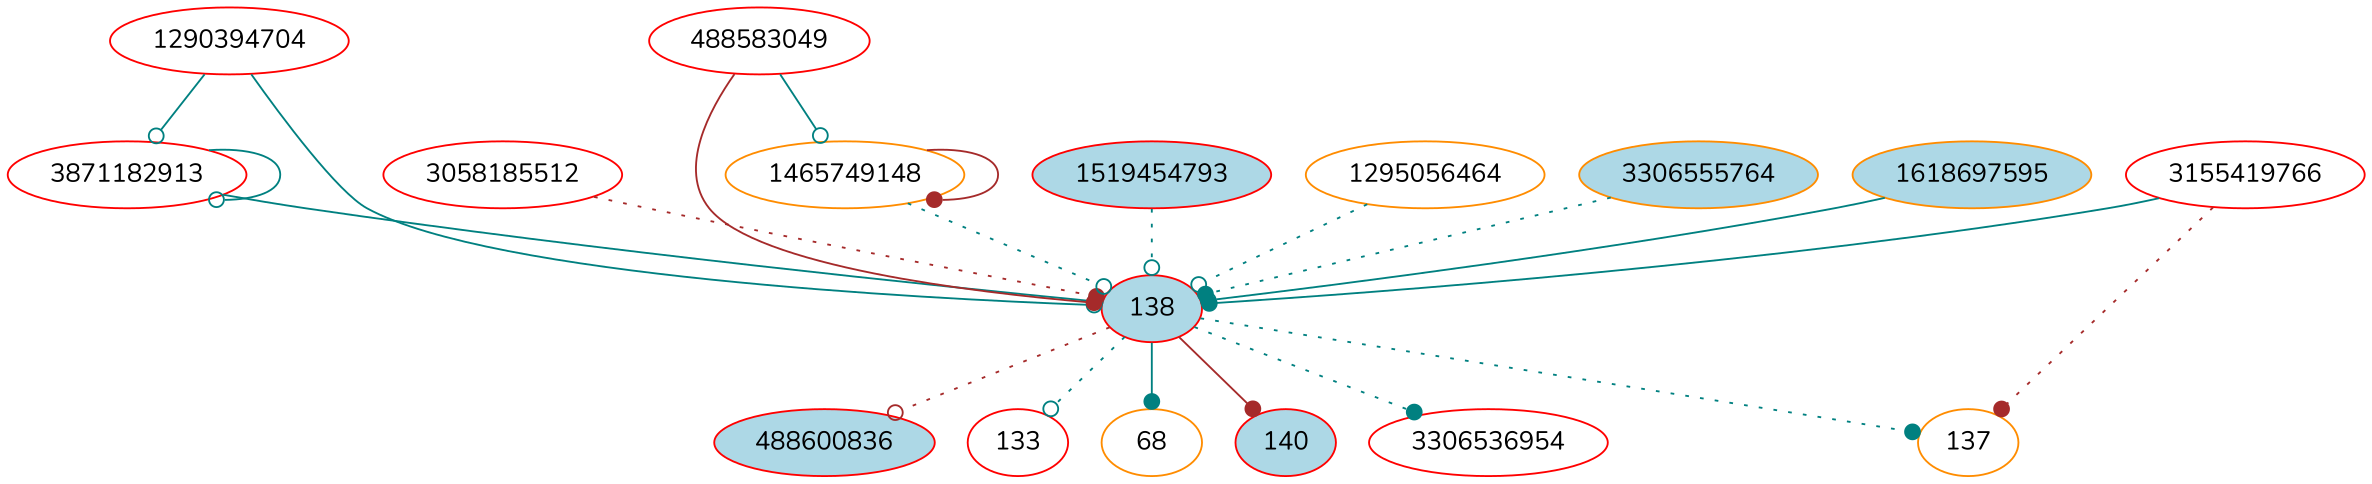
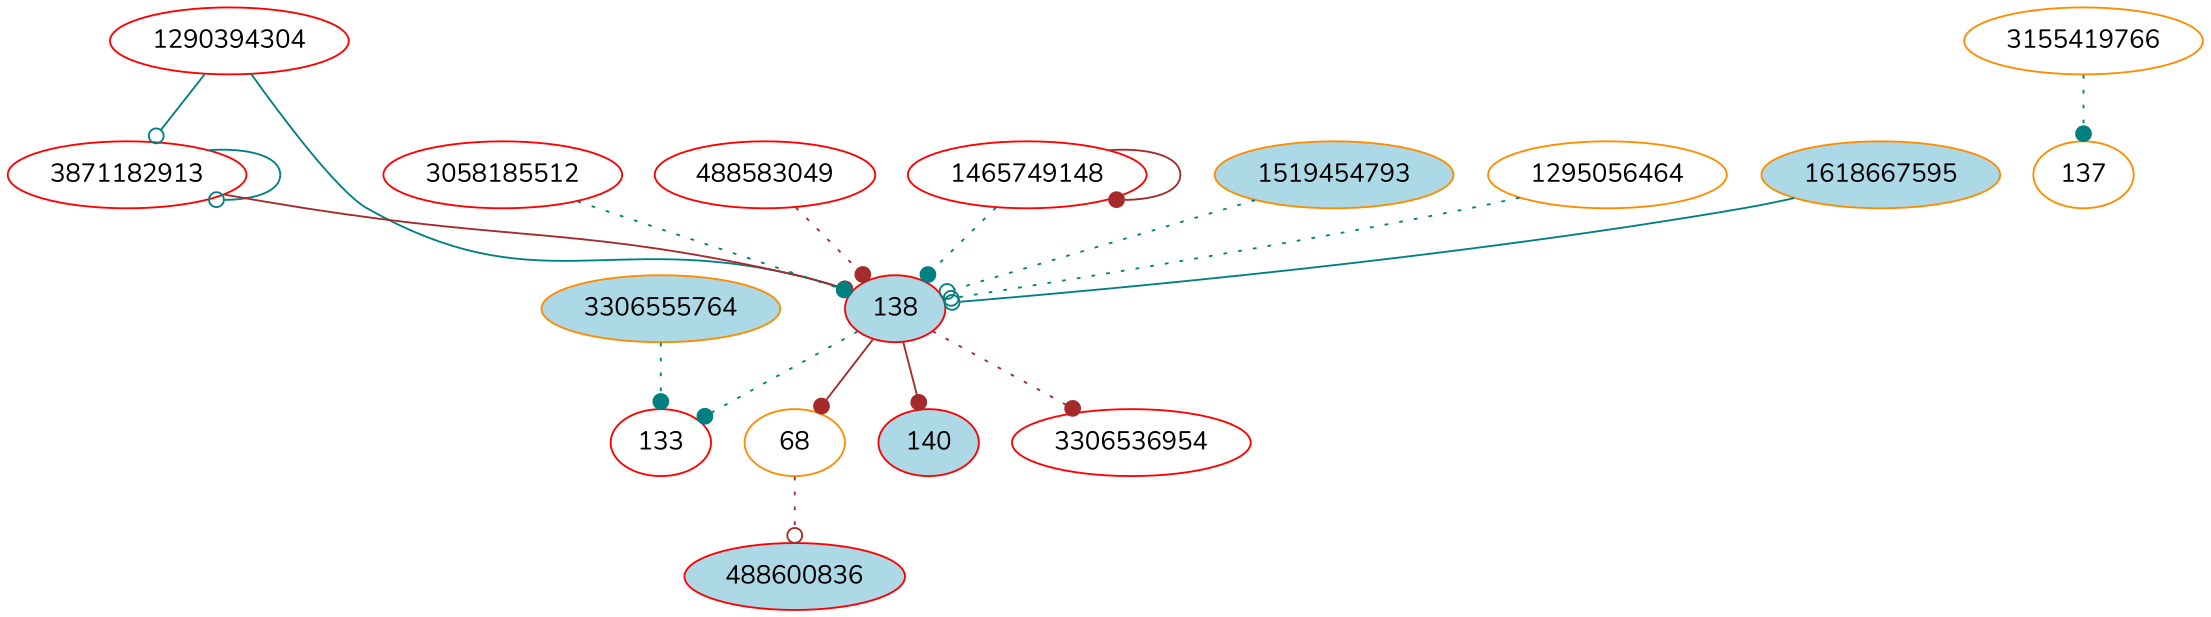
node "1290394704": label "1290394704" -> "1290394304"
edge "488583049" -> "1465749148": removed
node "1465749148": color darkorange -> red
node "1519454793": color red -> darkorange
node "1618697595": label "1618697595" -> "1618667595"
node "3155419766": color red -> darkorange
edge "1465749148" -> "138": arrowhead odot -> dot
edge "3306555764" -> "138": now "3306555764" -> "133"
edge "3058185512" -> "138": color brown -> teal
edge "3871182913" -> "138": color teal -> brown
edge "488583049" -> "138": style solid -> dotted
edge "3155419766" -> "138": removed
edge "3155419766" -> "137": color brown -> teal
edge "138" -> "488600836": now "68" -> "488600836"
edge "138" -> "68": color teal -> brown
edge "138" -> "3306536954": color teal -> brown
edge "138" -> "133": arrowhead odot -> dot
edge "138" -> "137": removed
